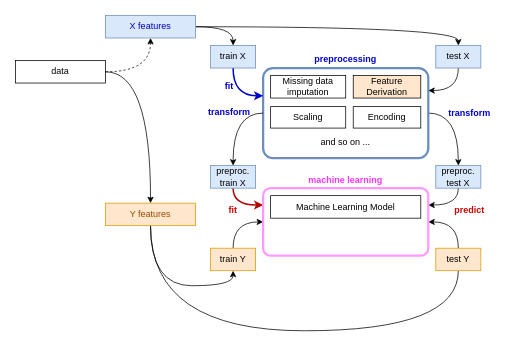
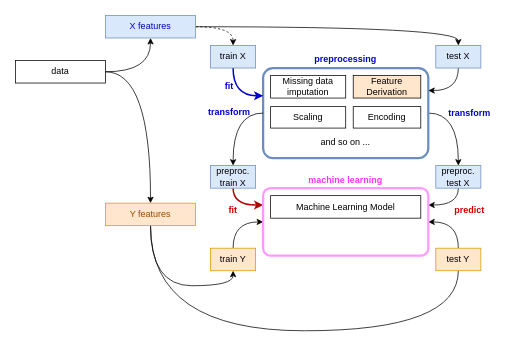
edge "X features" -> "train X": style solid -> dashed
edge "data" -> "X features": style dashed -> solid
